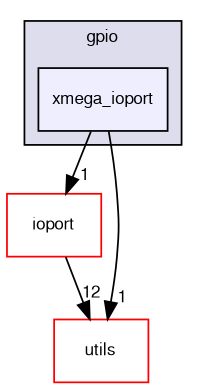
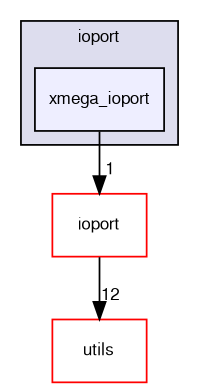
cluster "gpio": label "gpio" -> "ioport"
edge "xmega_ioport" -> "utils": removed
